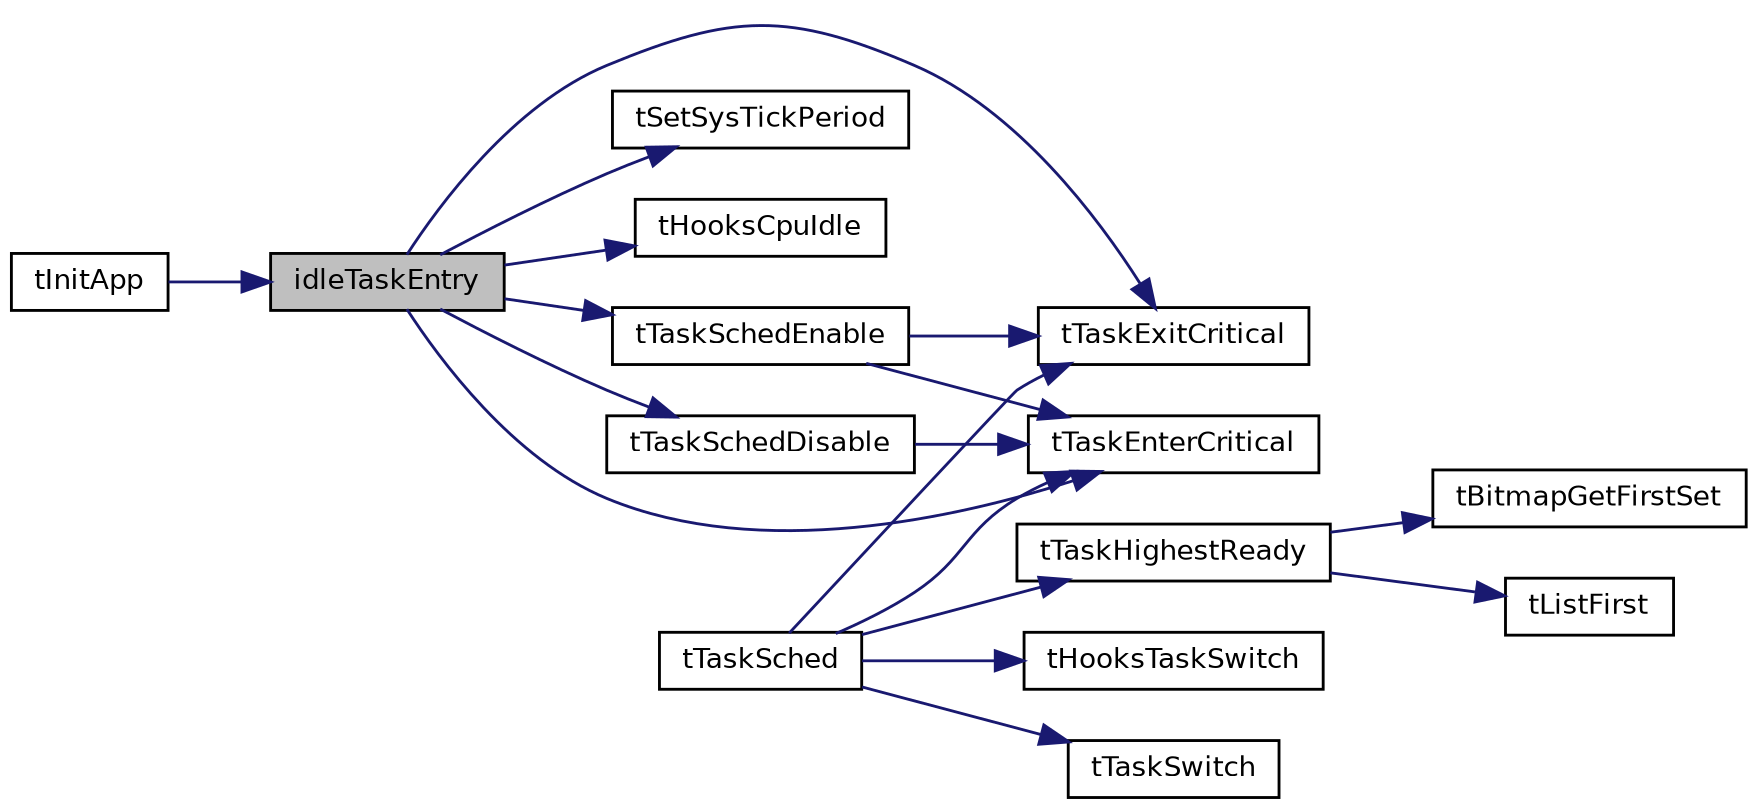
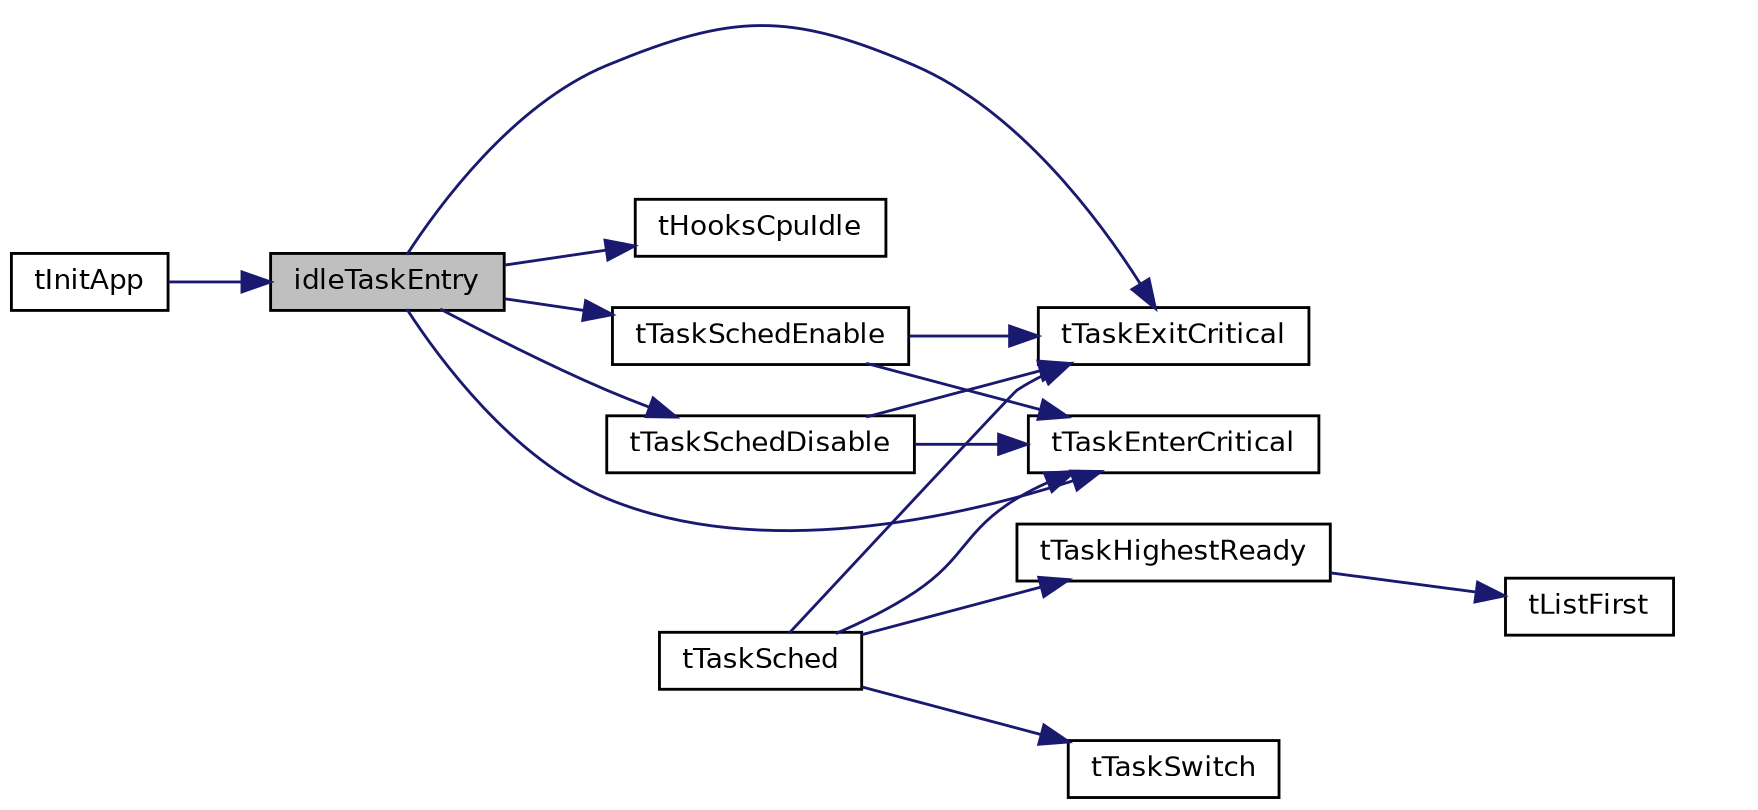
node "tSetSysTickPeriod": removed
edge "tTaskSchedDisable" -> "tTaskExitCritical": added
node "tBitmapGetFirstSet": removed
node "tHooksTaskSwitch": removed
